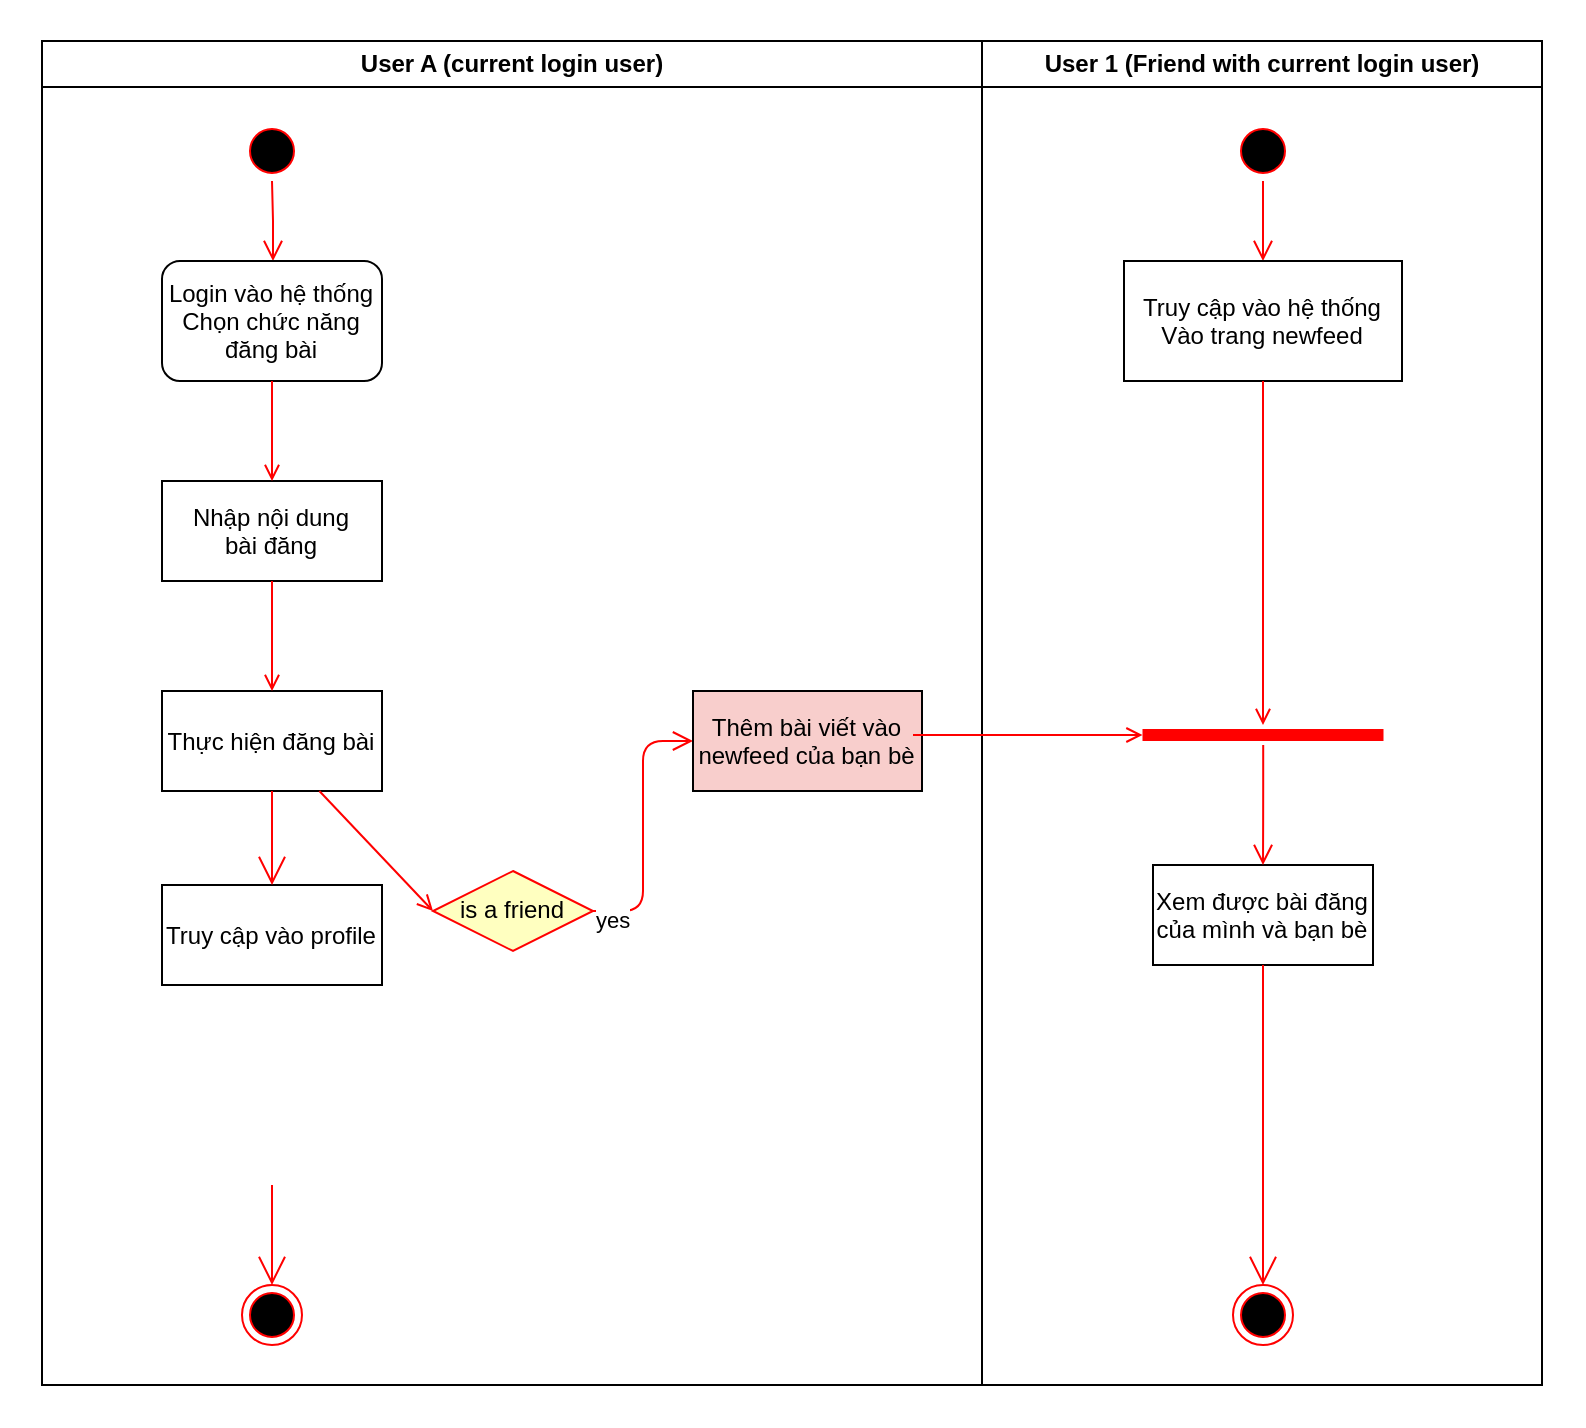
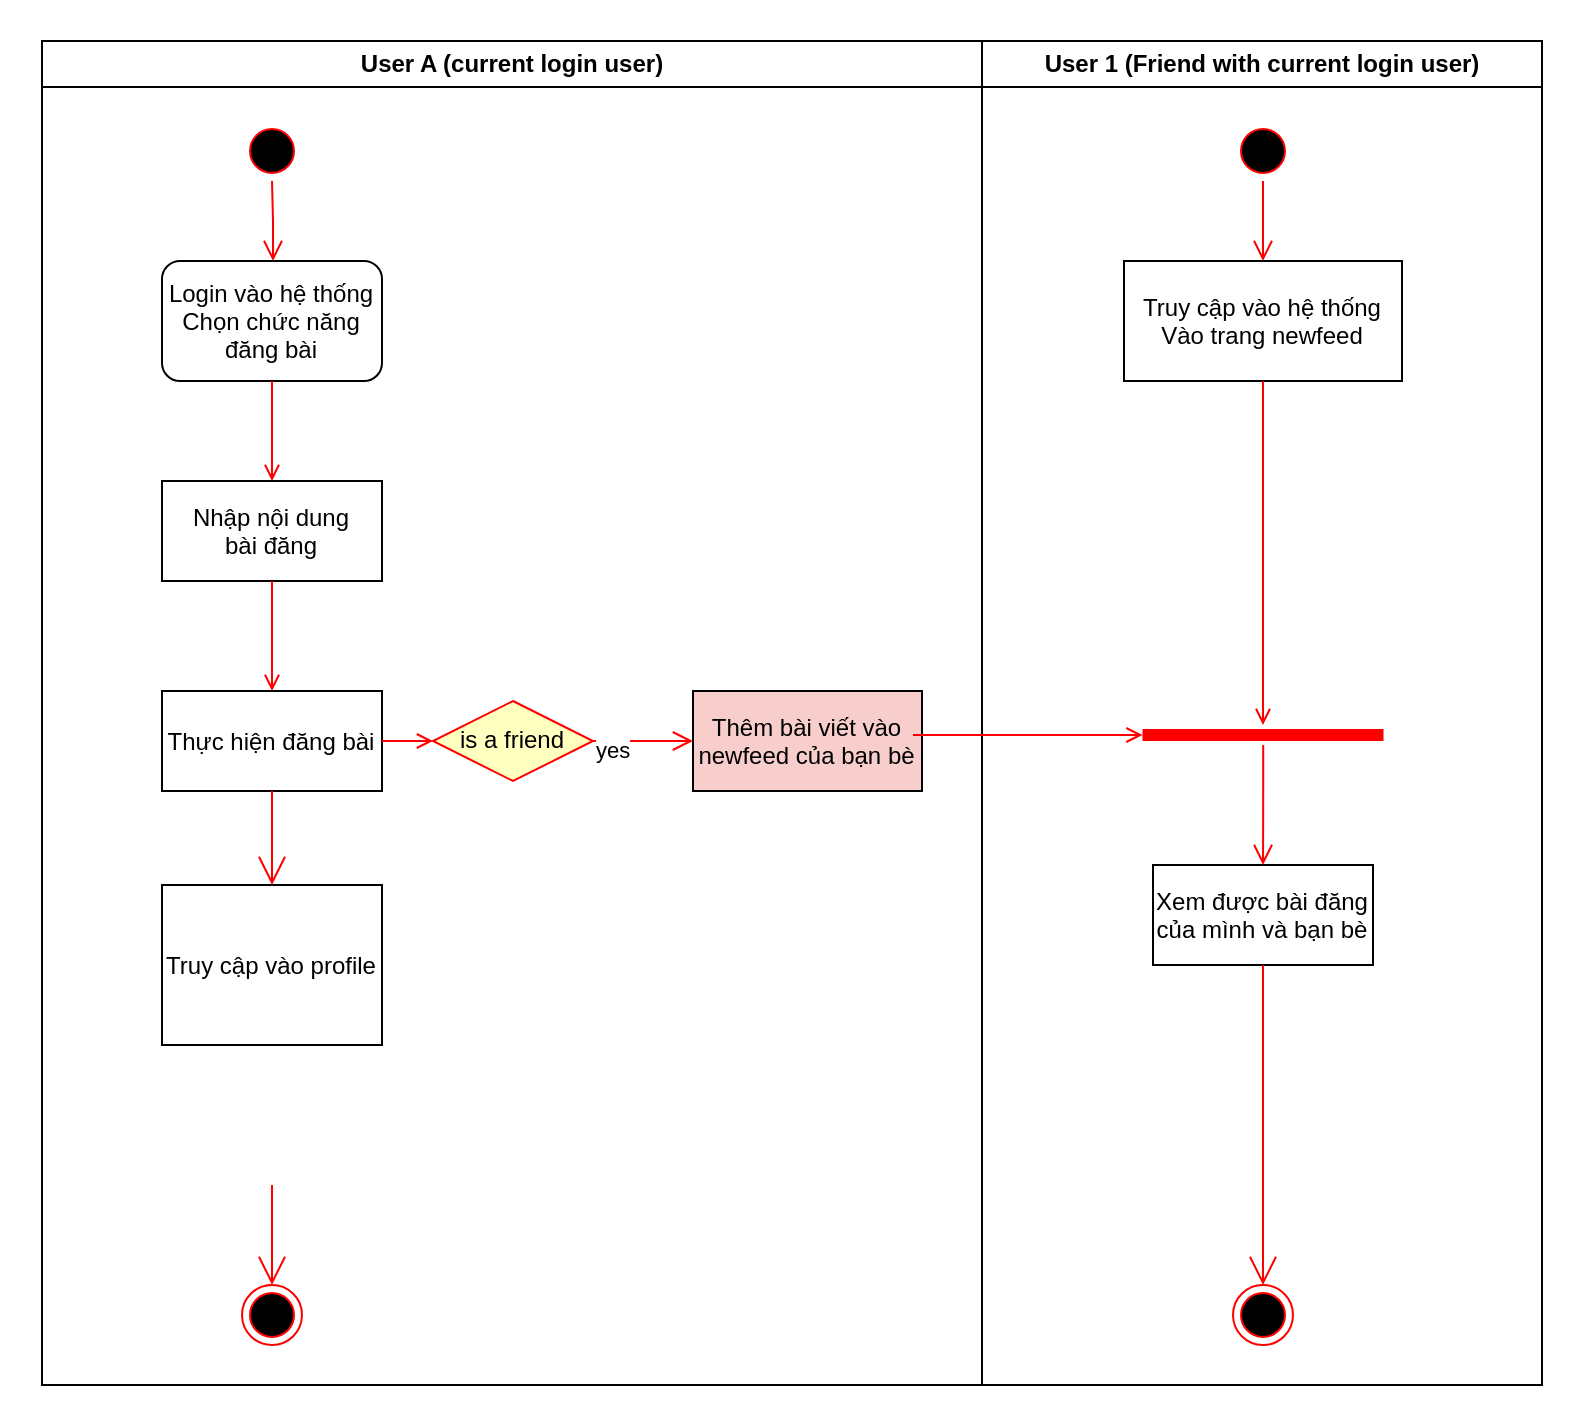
node "is a friend": moved (513, 911) -> (513, 741)
node "Truy cập vào profile": size 220x100 -> 220x160
